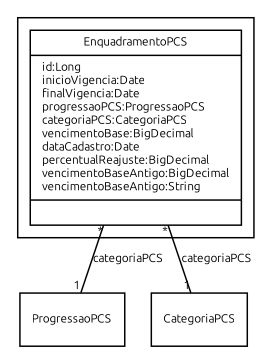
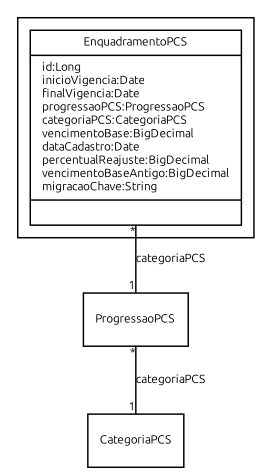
node "EnquadramentoPCS": text "vencimentoBaseAntigo:String" -> "migracaoChave:String"
edge "EnquadramentoPCS" -- "CategoriaPCS": now "ProgressaoPCS" -- "CategoriaPCS"
